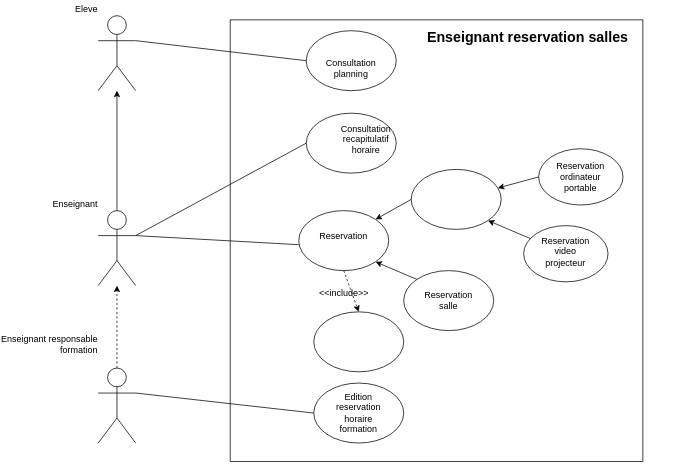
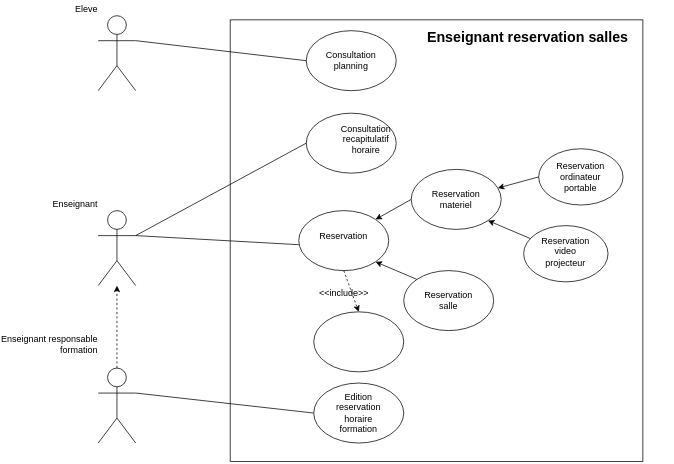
node "Consultation planning": moved (351, 68) -> (351, 60)
edge "Enseignant" -> "Eleve": removed
node "Reservation materiel": added
